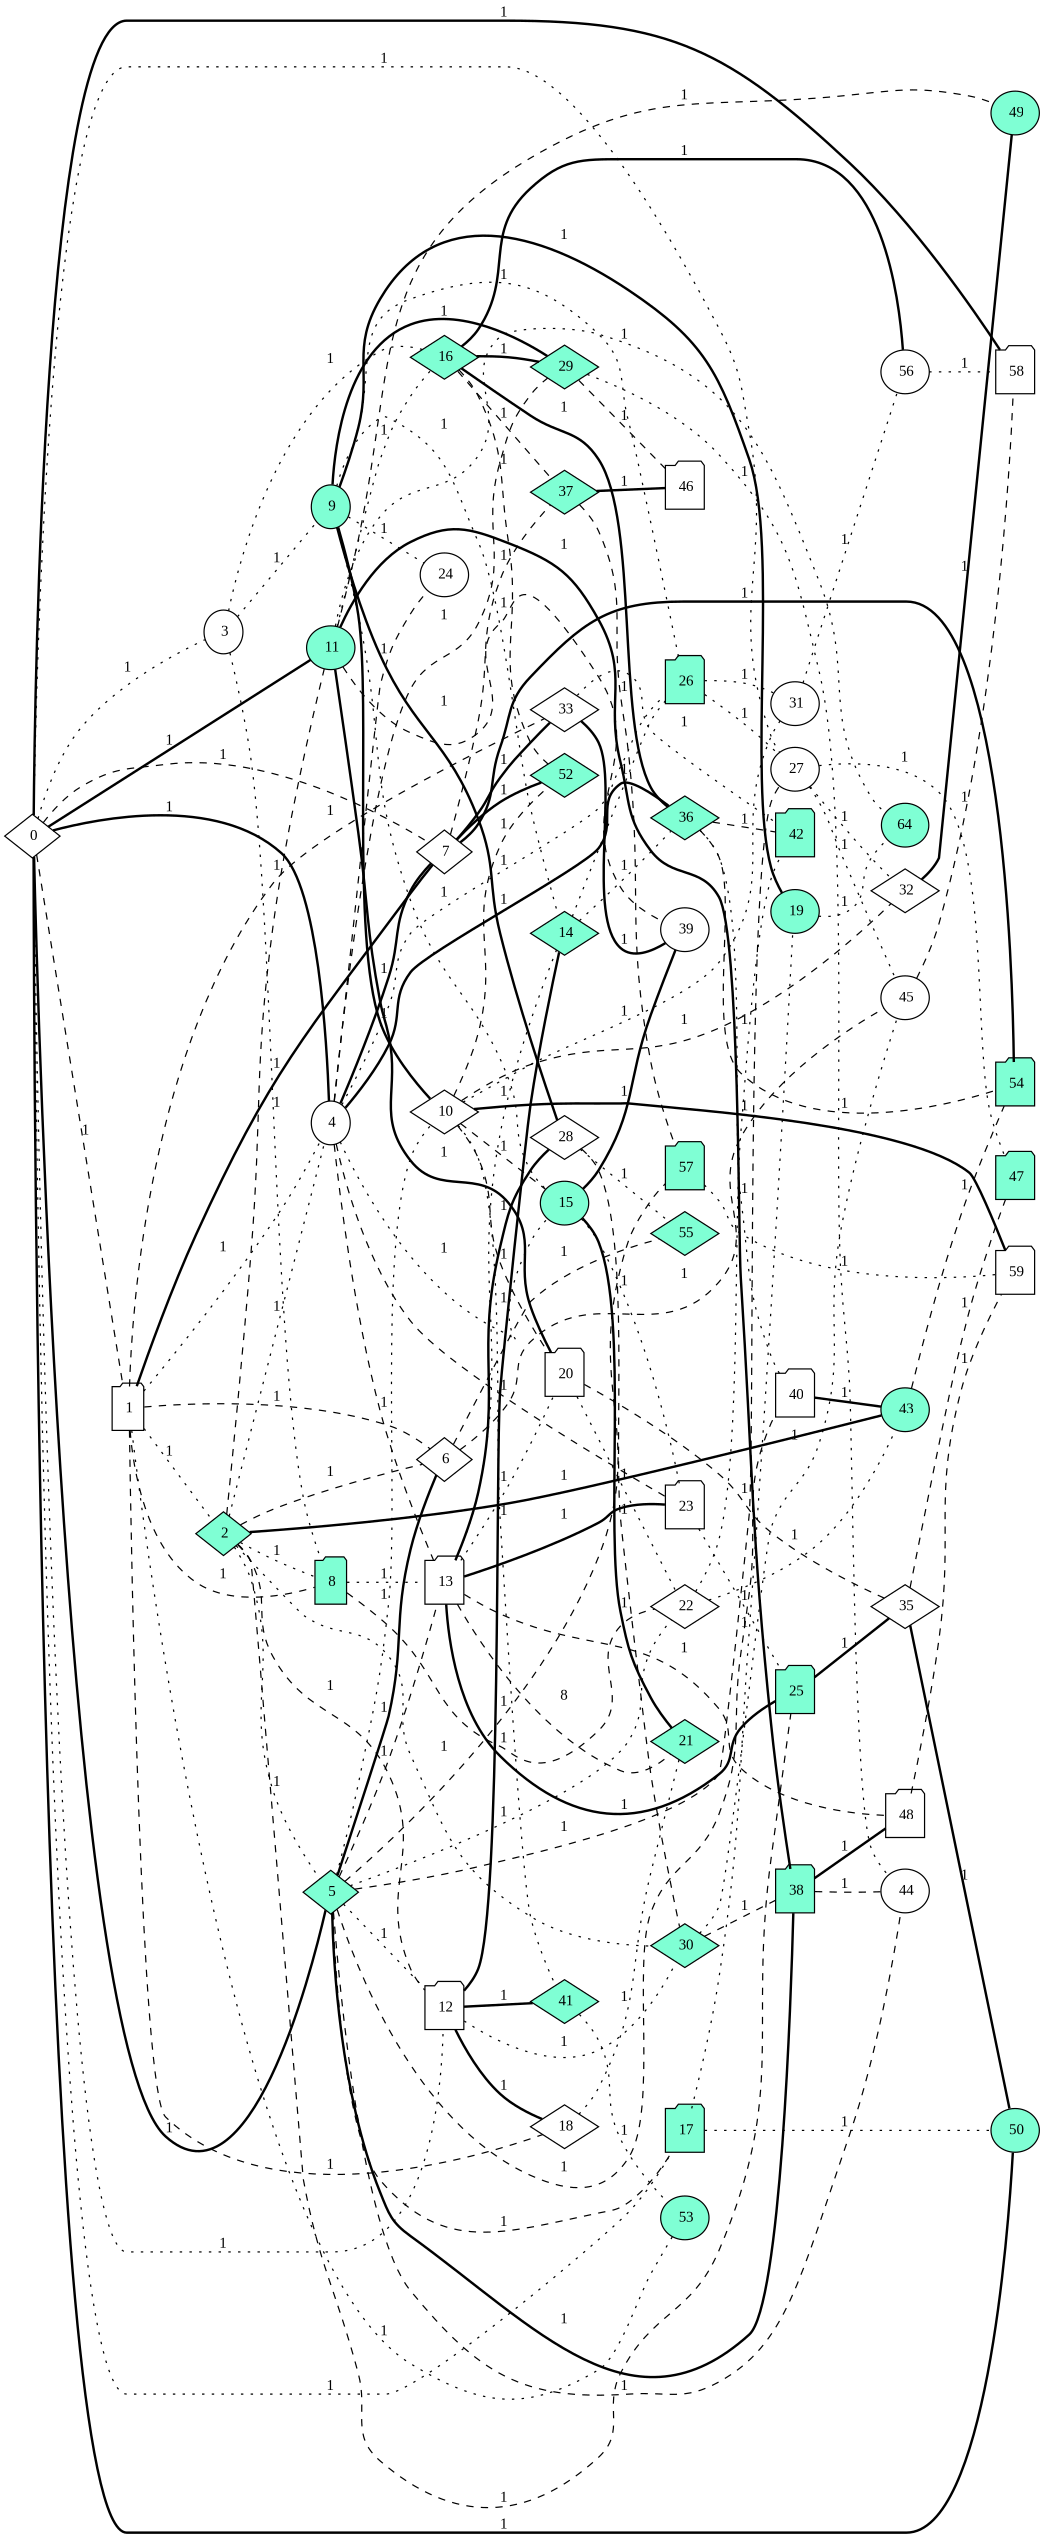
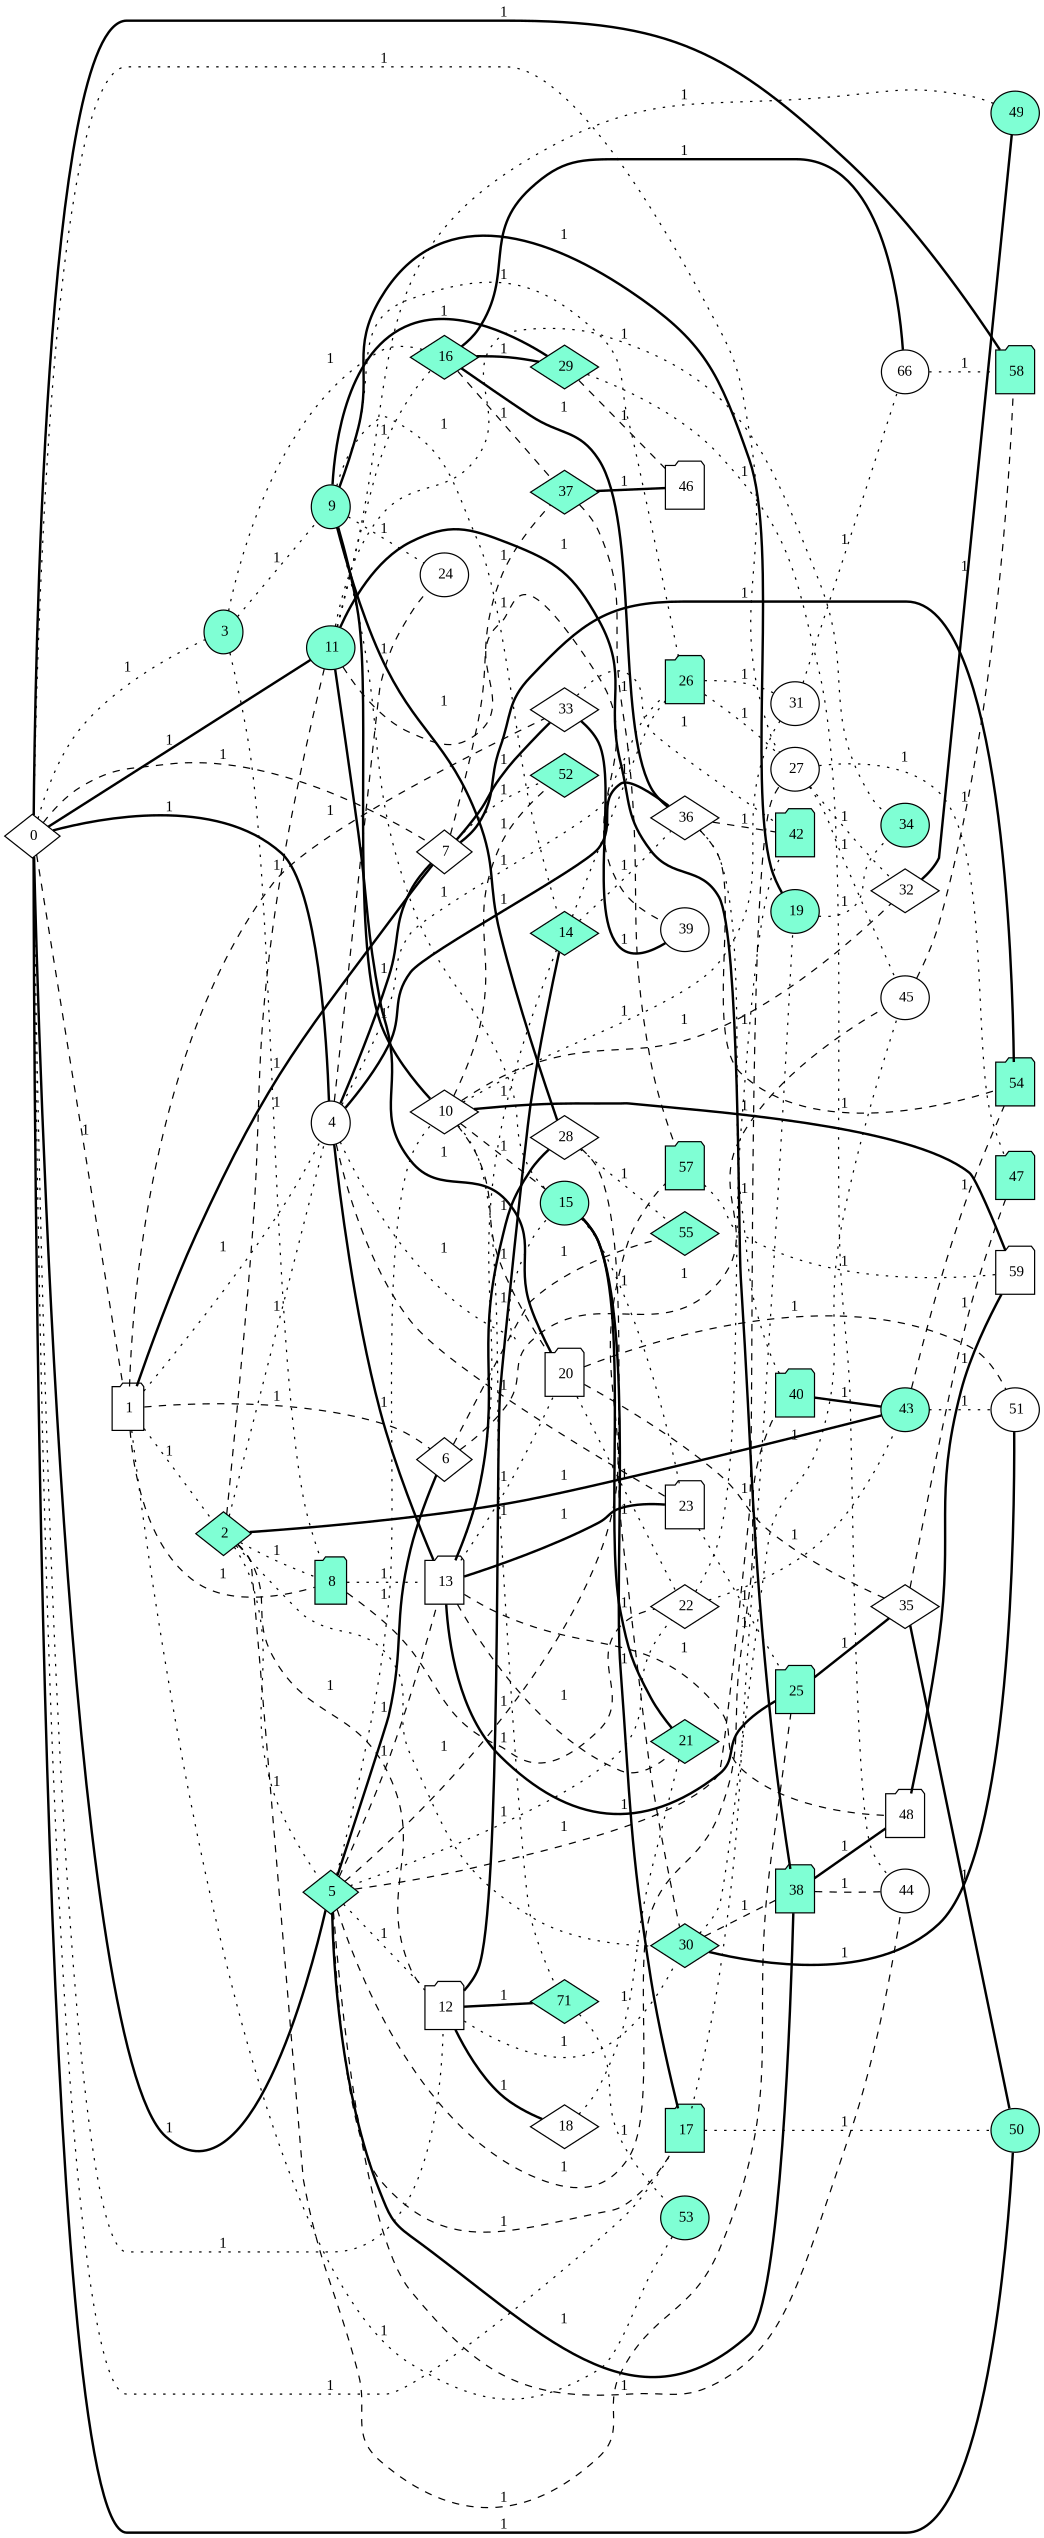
edge "49" -- "11": style dashed -> dotted
node "56": label "56" -> "66"
node "58": fillcolor white -> aquamarine
edge "16" -- "52": removed, label "1"
node "3": fillcolor white -> aquamarine
edge "29" -- "4": removed, label "1"
edge "52" -- "7": style bold -> dotted
node "36": fillcolor aquamarine -> white
node "64": label "64" -> "34"
edge "39" -- "15": now "17" -- "15"
edge "4" -- "13": style dashed -> bold
node "40": fillcolor white -> aquamarine
node "51": added
edge "6" -- "2": removed, label "1"
edge "59" -- "48": style dashed -> bold
edge "13" -- "21": label "8" -> "1"
edge "1" -- "18": removed, label "1"
node "41": label "41" -> "71"
